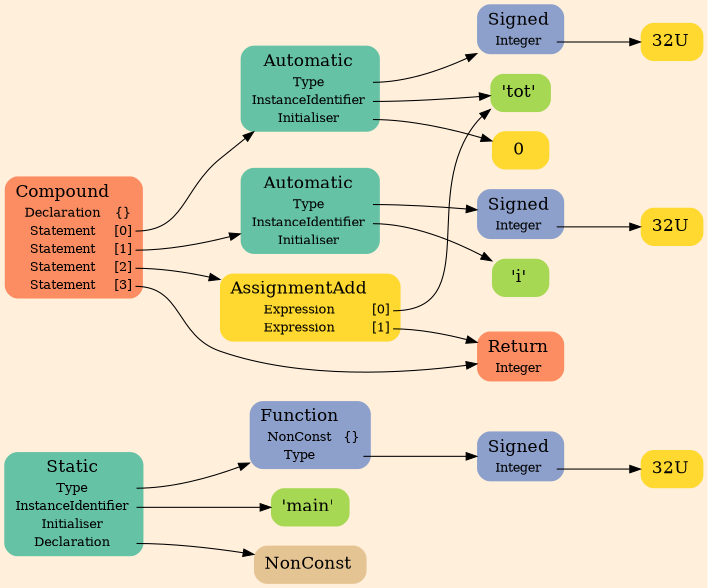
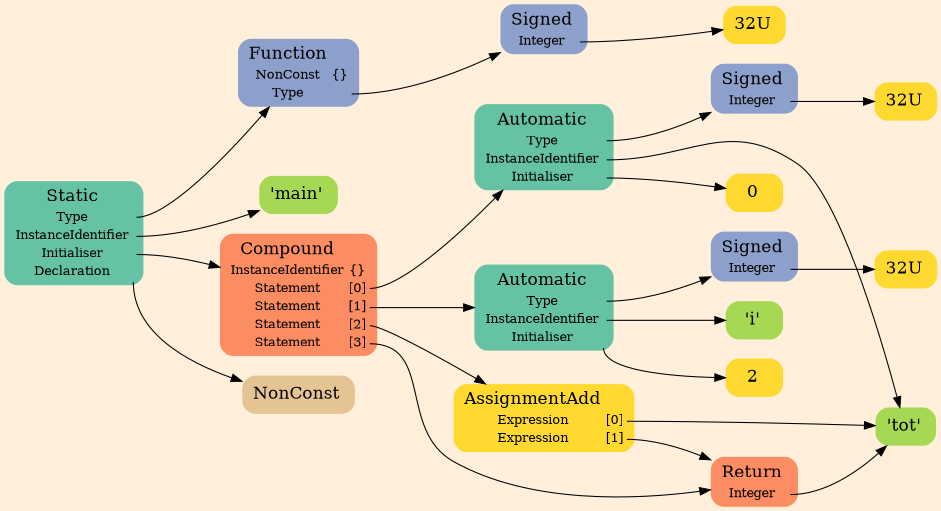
node "Compound": text "Declaration" -> "InstanceIdentifier"
edge "Static" -> "Compound": added
node "2": added
edge "Return" -> "'tot'": added
